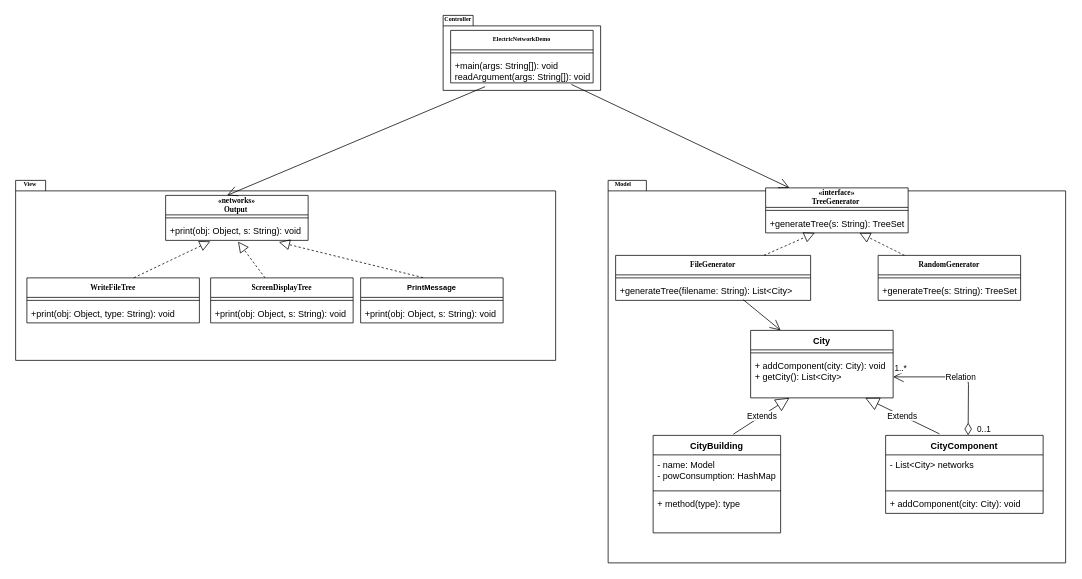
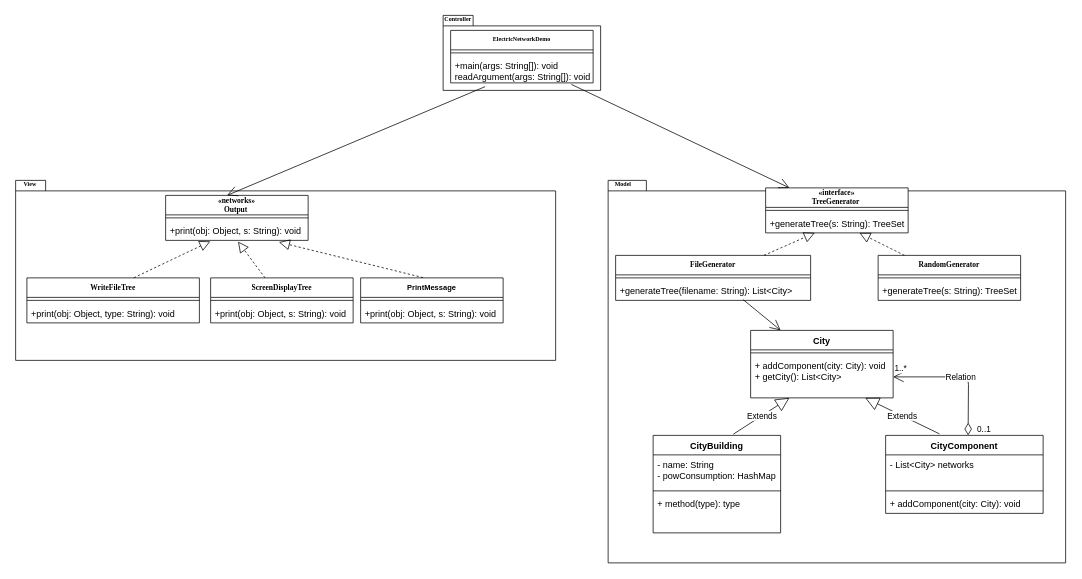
node "- name: Model - powConsumption: HashMap": label "- name: Model - powConsumption: HashMap" -> "- name: String - powConsumption: HashMap"
